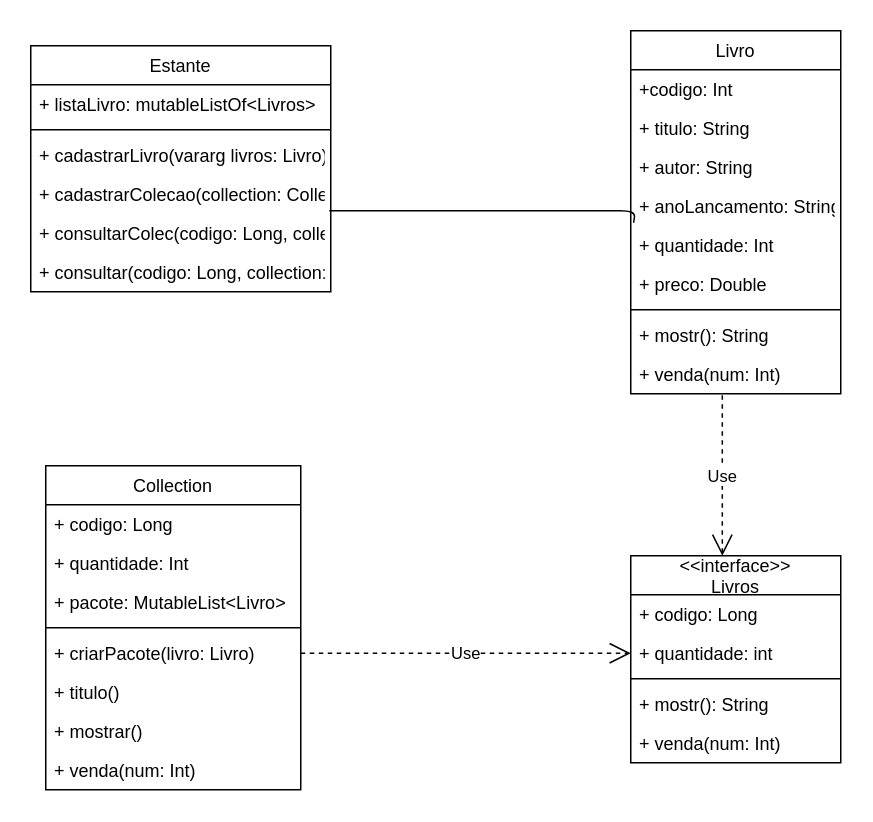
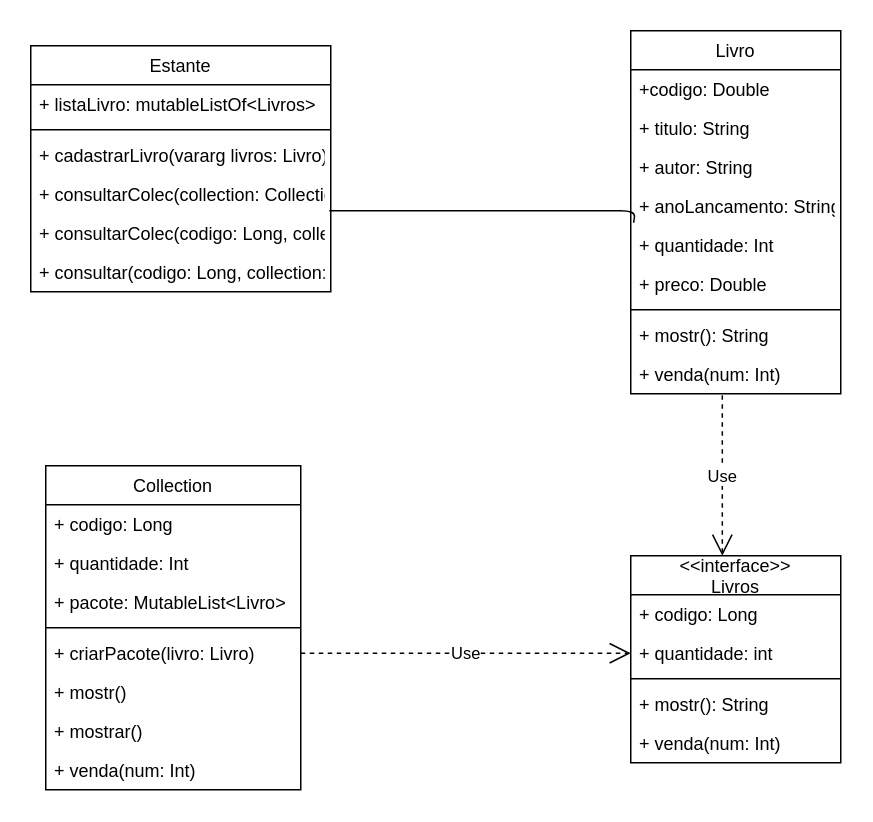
node "+codigo: Int": label "+codigo: Int" -> "+codigo: Double"
node "+ cadastrarColecao(collection: Collection)": label "+ cadastrarColecao(collection: Collection)" -> "+ consultarColec(collection: Collection)"
node "+ titulo()": label "+ titulo()" -> "+ mostr()"
